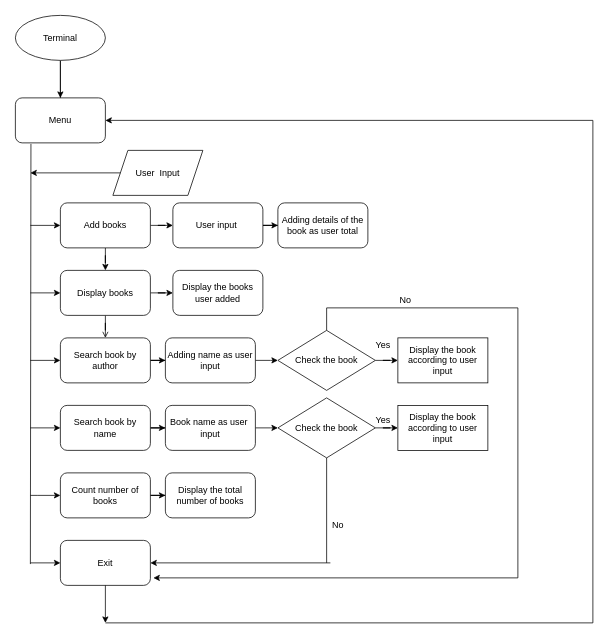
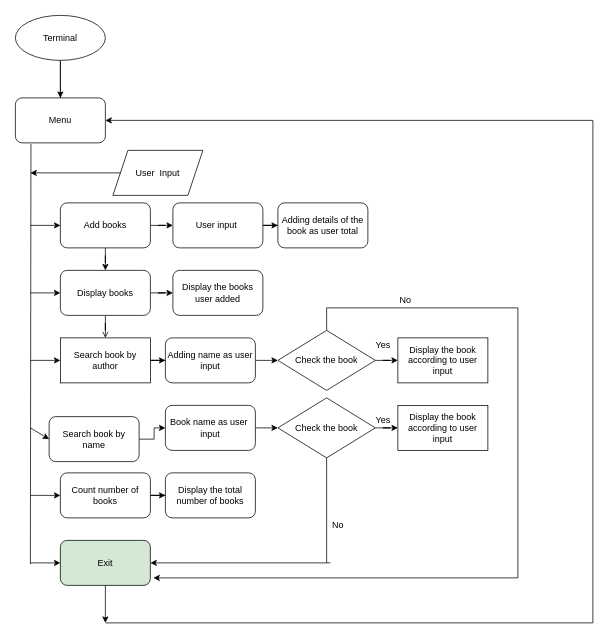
node "Search book by author": shape rounded rectangle -> rectangle
node "Search book by name": moved (105, 428) -> (94, 439)
node "Exit": fillcolor #ffffff -> #d5e8d4
